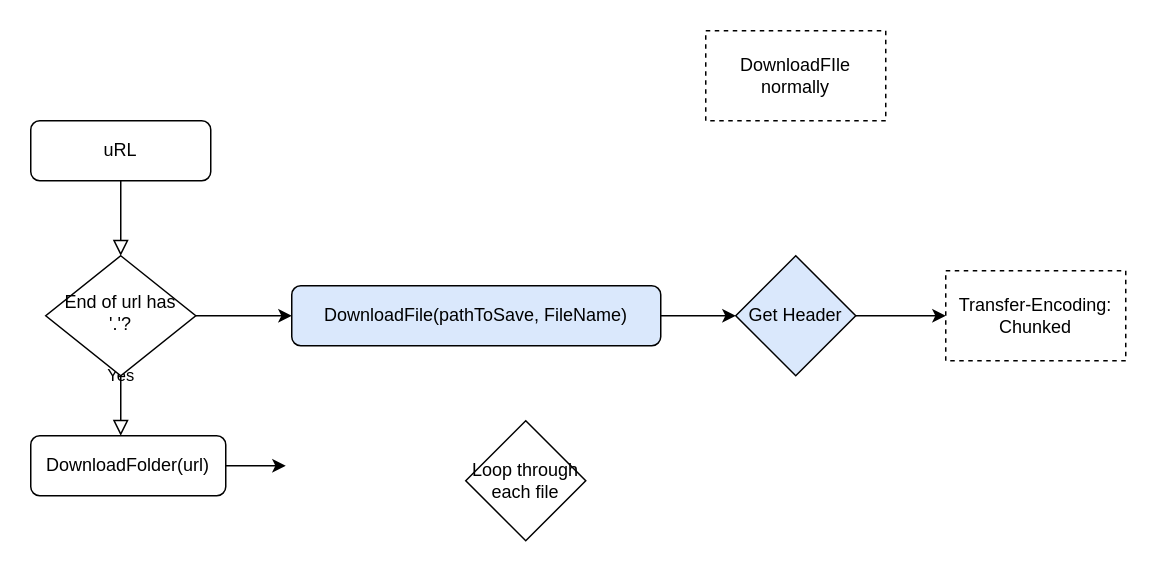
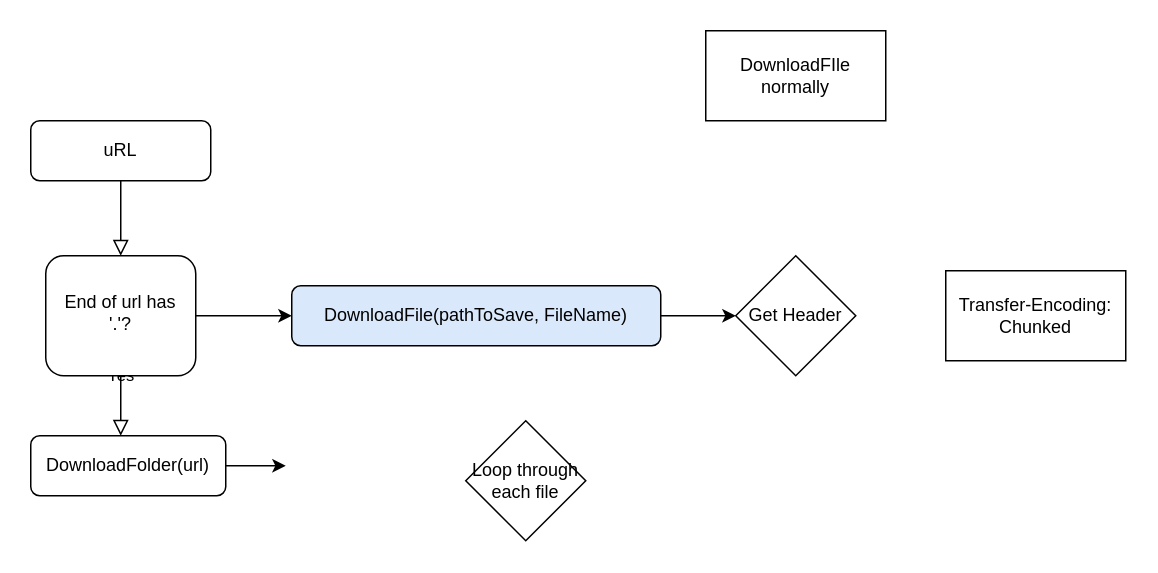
node "DownloadFIle normally": style dashed -> solid
node "End of url has '.'?": shape diamond -> rounded rectangle
node "Get Header": fillcolor #dae8fc -> #ffffff
edge "Get Header" -> "Transfer-Encoding: Chunked": removed
node "Transfer-Encoding: Chunked": style dashed -> solid
